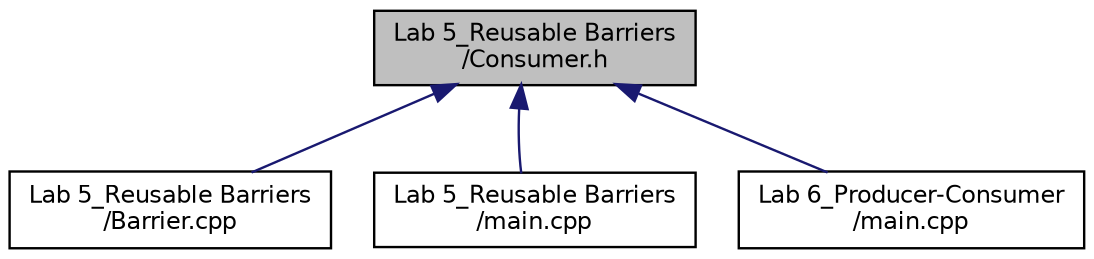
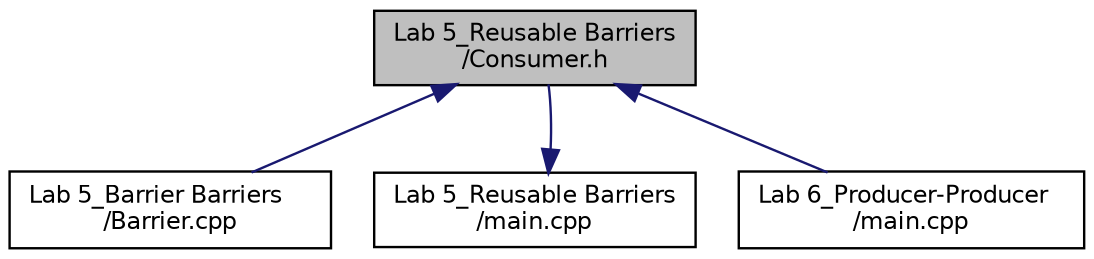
edge "Lab 5_Reusable Barriers /main.cpp" -> "Lab 5_Reusable Barriers /Consumer.h": reversed
node "Lab 5_Reusable Barriers /Barrier.cpp": label "Lab 5_Reusable Barriers /Barrier.cpp" -> "Lab 5_Barrier Barriers /Barrier.cpp"
node "Lab 6_Producer-Consumer /main.cpp": label "Lab 6_Producer-Consumer /main.cpp" -> "Lab 6_Producer-Producer /main.cpp"
